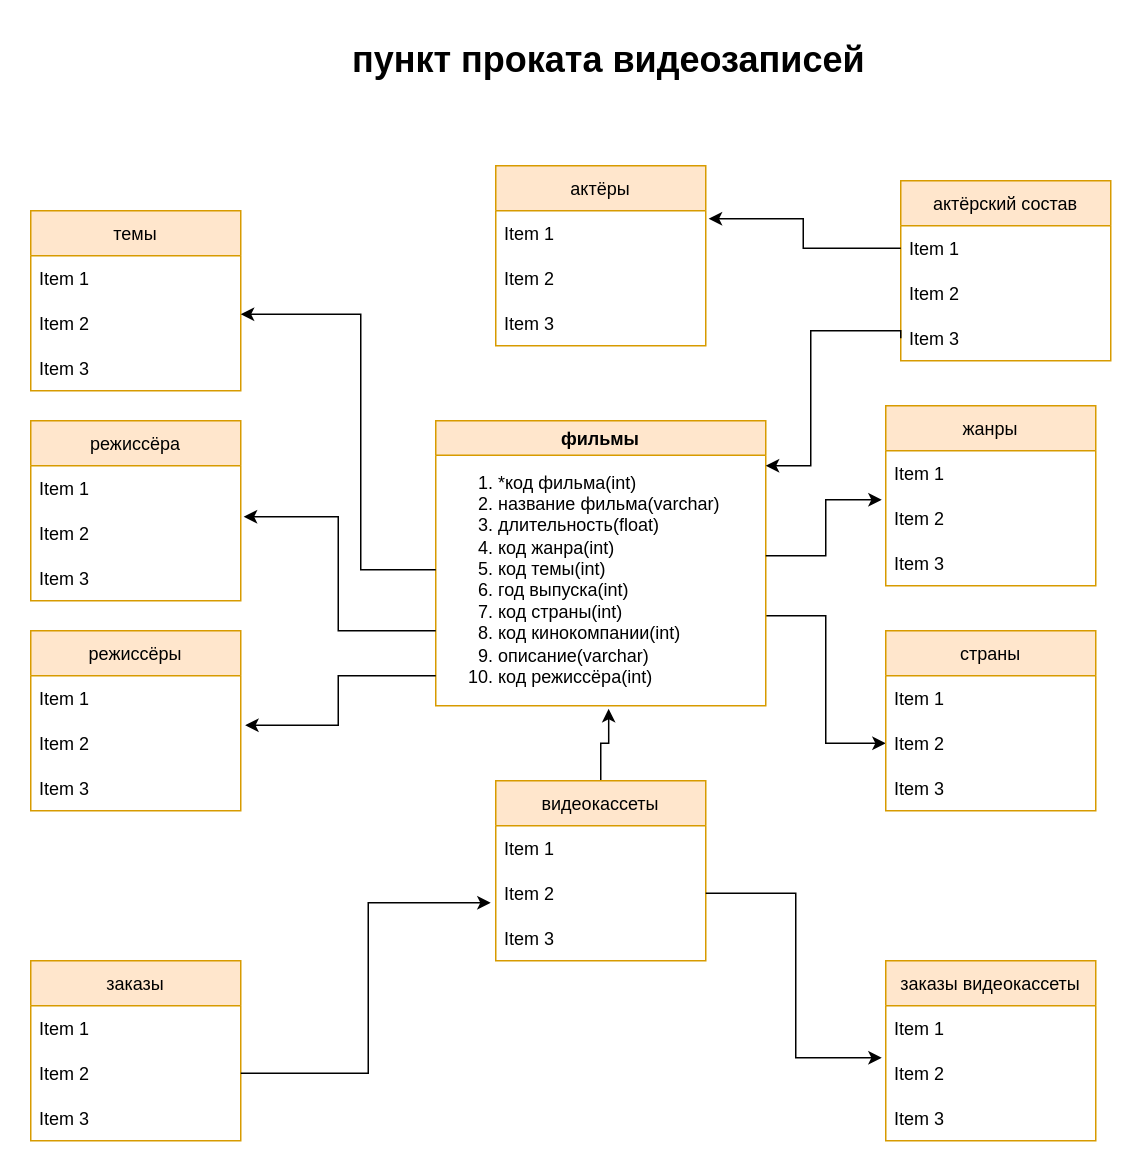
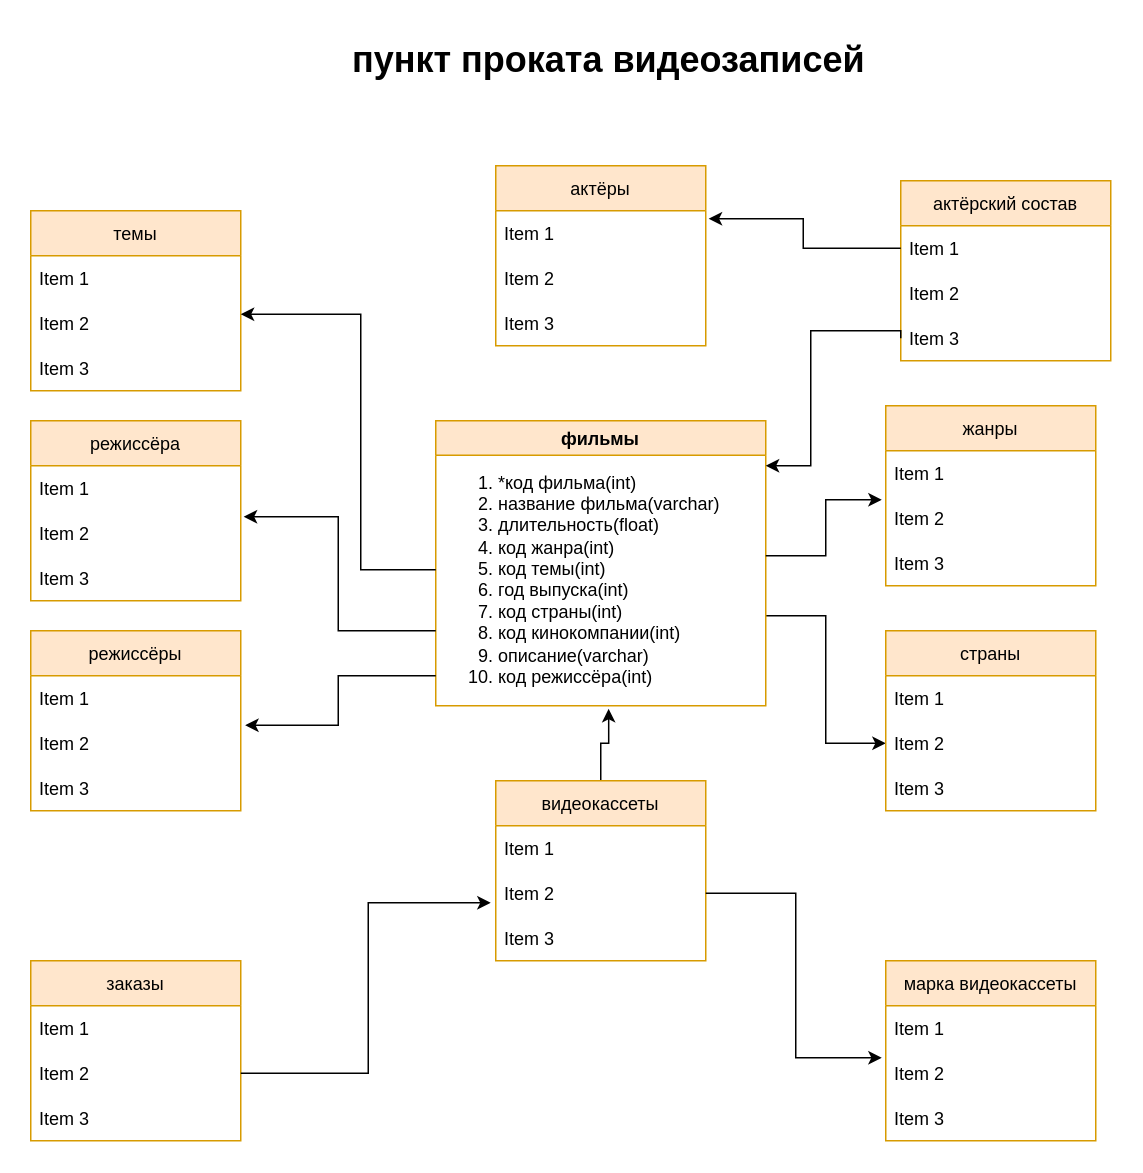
node "заказы видеокассеты": label "заказы видеокассеты" -> "марка видеокассеты"
